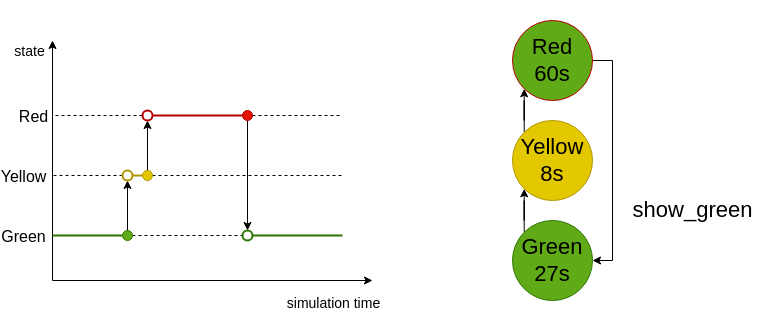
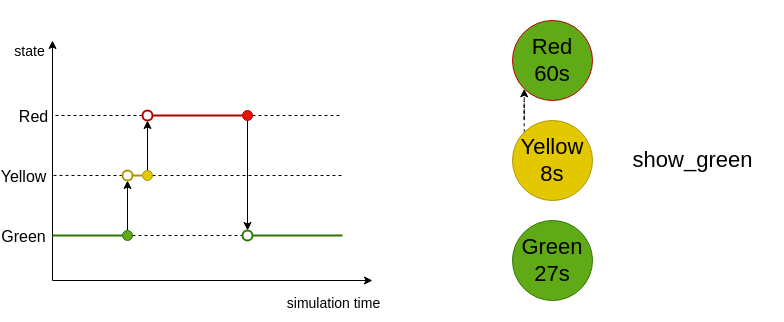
edge "Yellow 8s" -> "Red 60s": style solid -> dashed
edge "Red 60s" -> "Green 27s": removed
edge "Green 27s" -> "Yellow 8s": removed
node "show_green": moved (693, 211) -> (693, 161)
